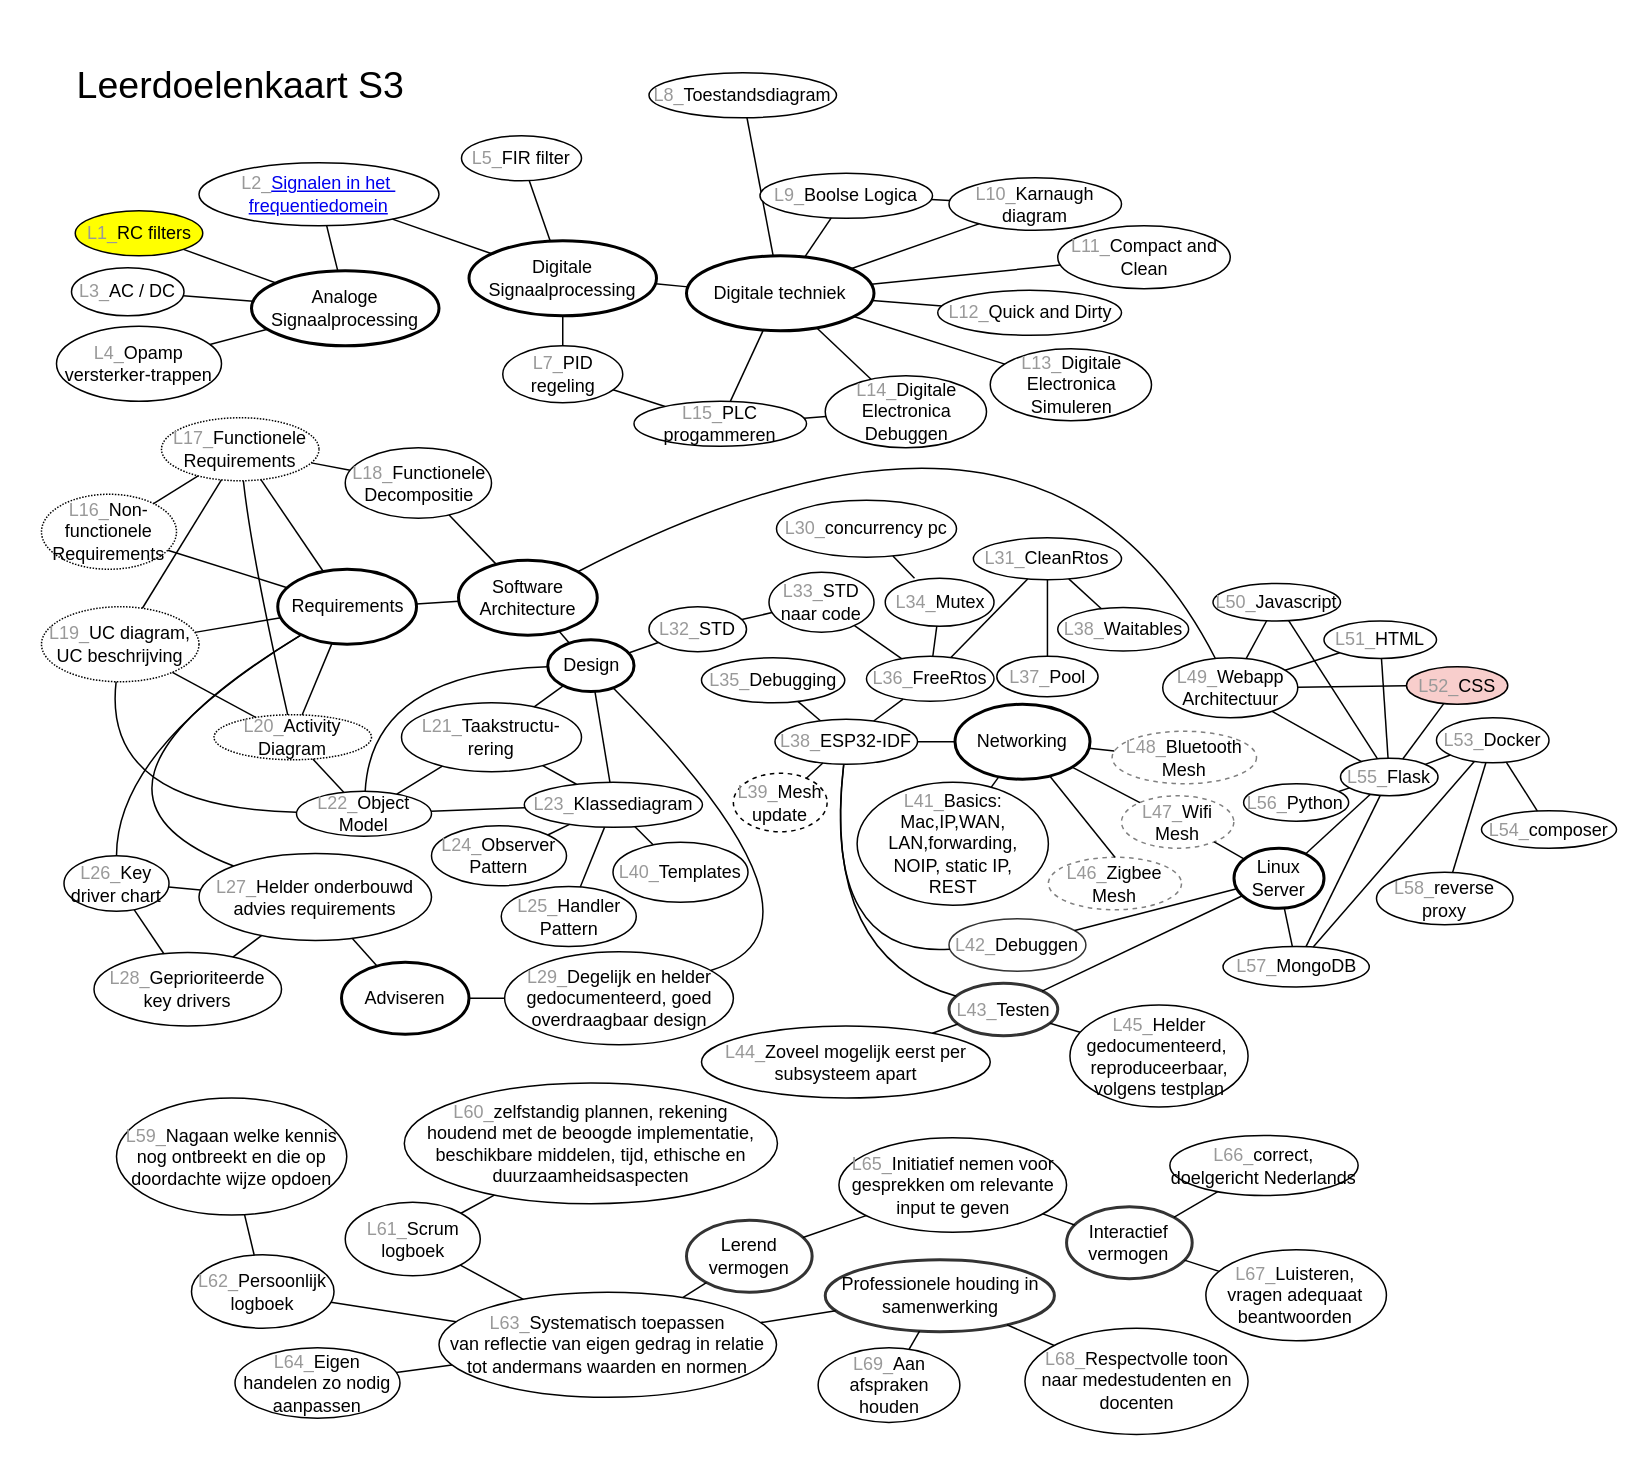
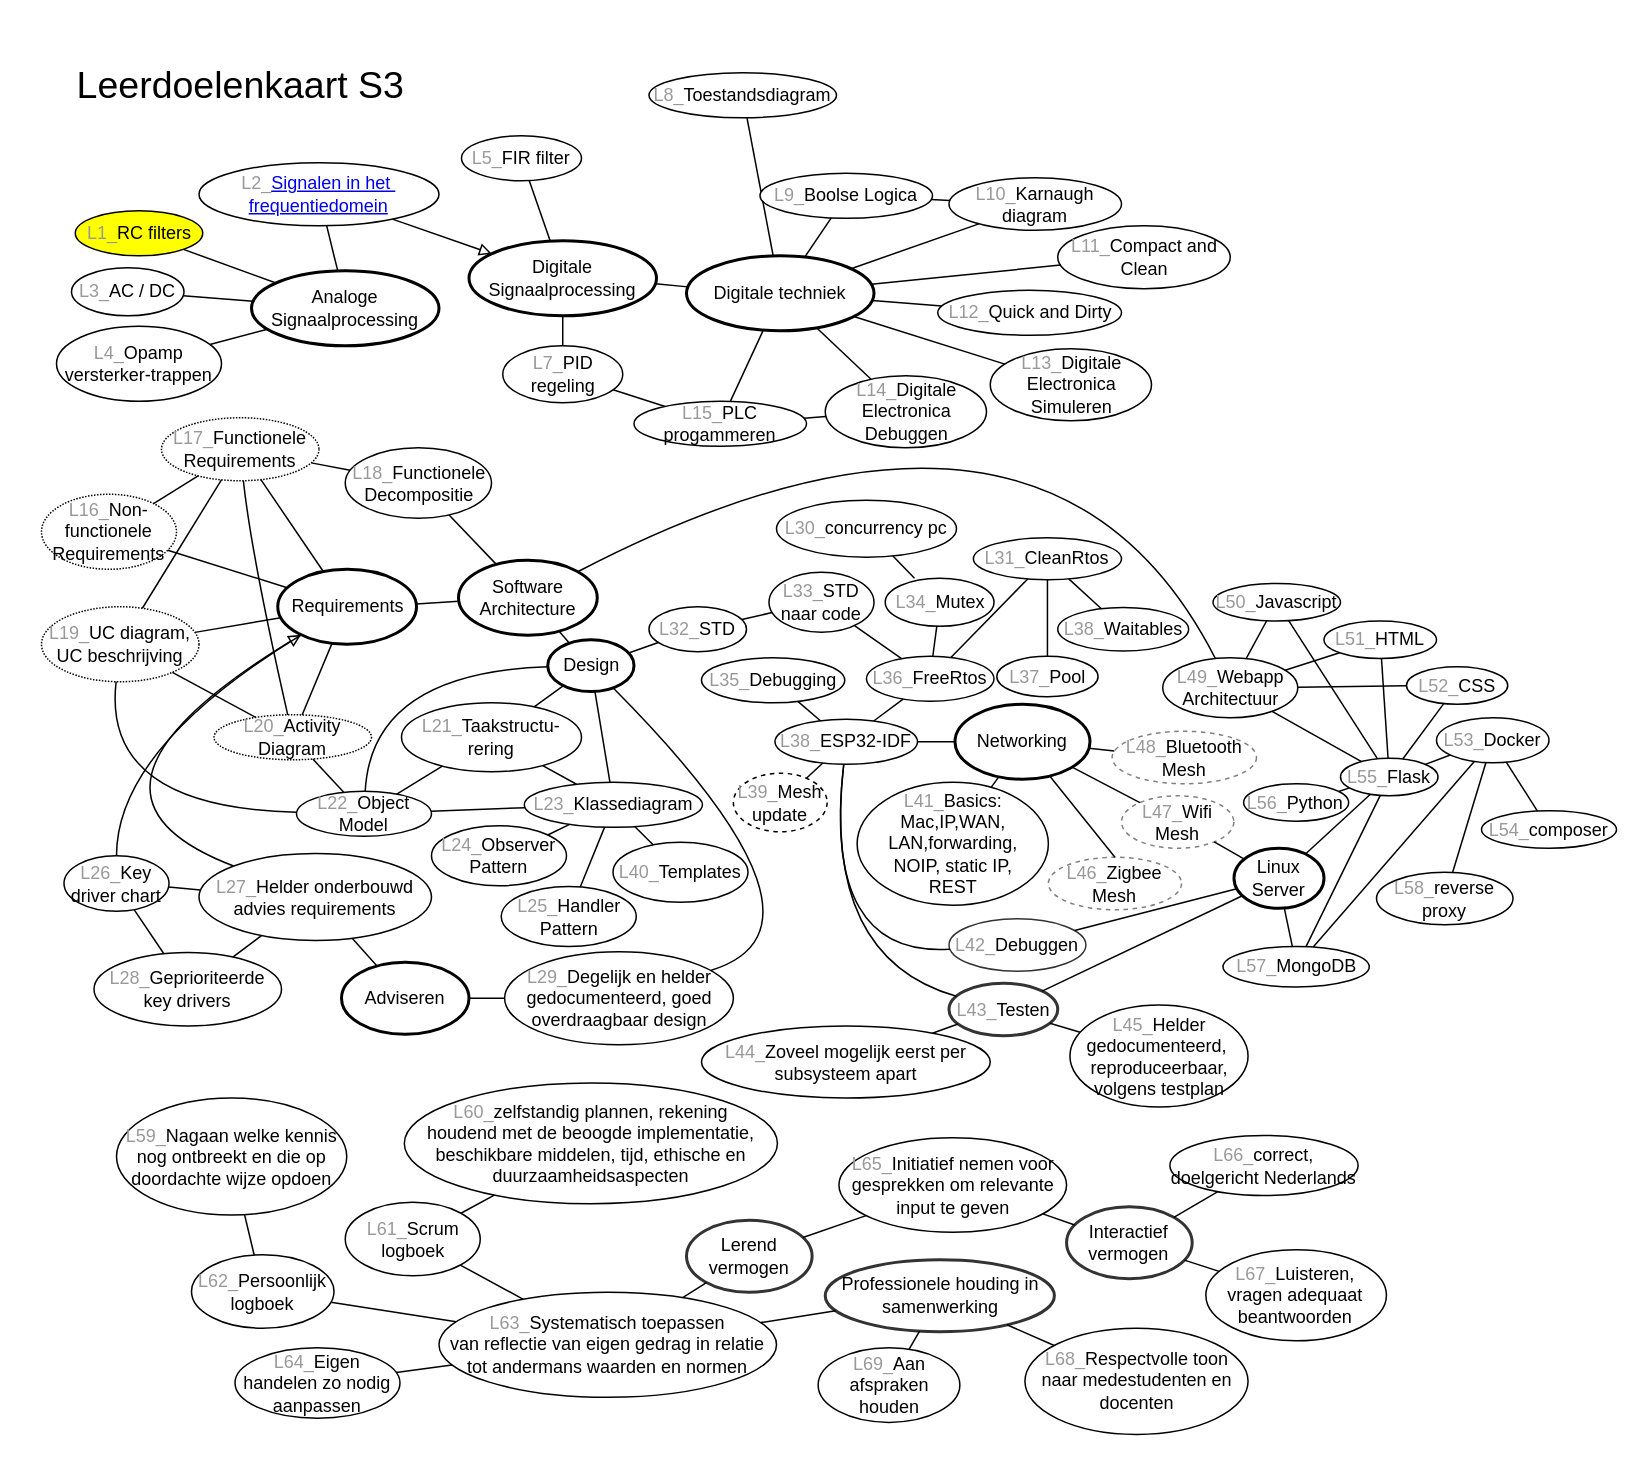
edge "L2_Signalen in het frequentiedomein" -- "Digitale Signaalprocessing": arrowhead none -> block
node "L52_CSS": fillcolor #f8cecc -> #ffffff
edge "Requirements" -- "L27_Helder onderbouwd advies requirements": arrowhead none -> block
